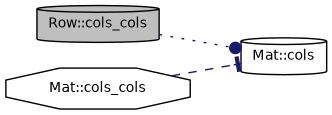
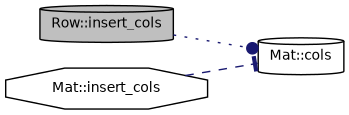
node "Row::cols_cols": label "Row::cols_cols" -> "Row::insert_cols"
node "Mat::cols_cols": label "Mat::cols_cols" -> "Mat::insert_cols"
